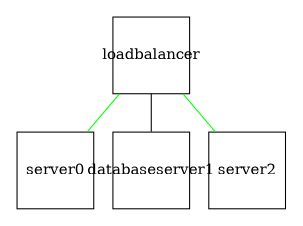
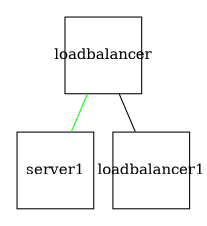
node "server0": label "server0" -> "server1"
node "databaseserver1": label "databaseserver1" -> "loadbalancer1"
node "server2": removed
